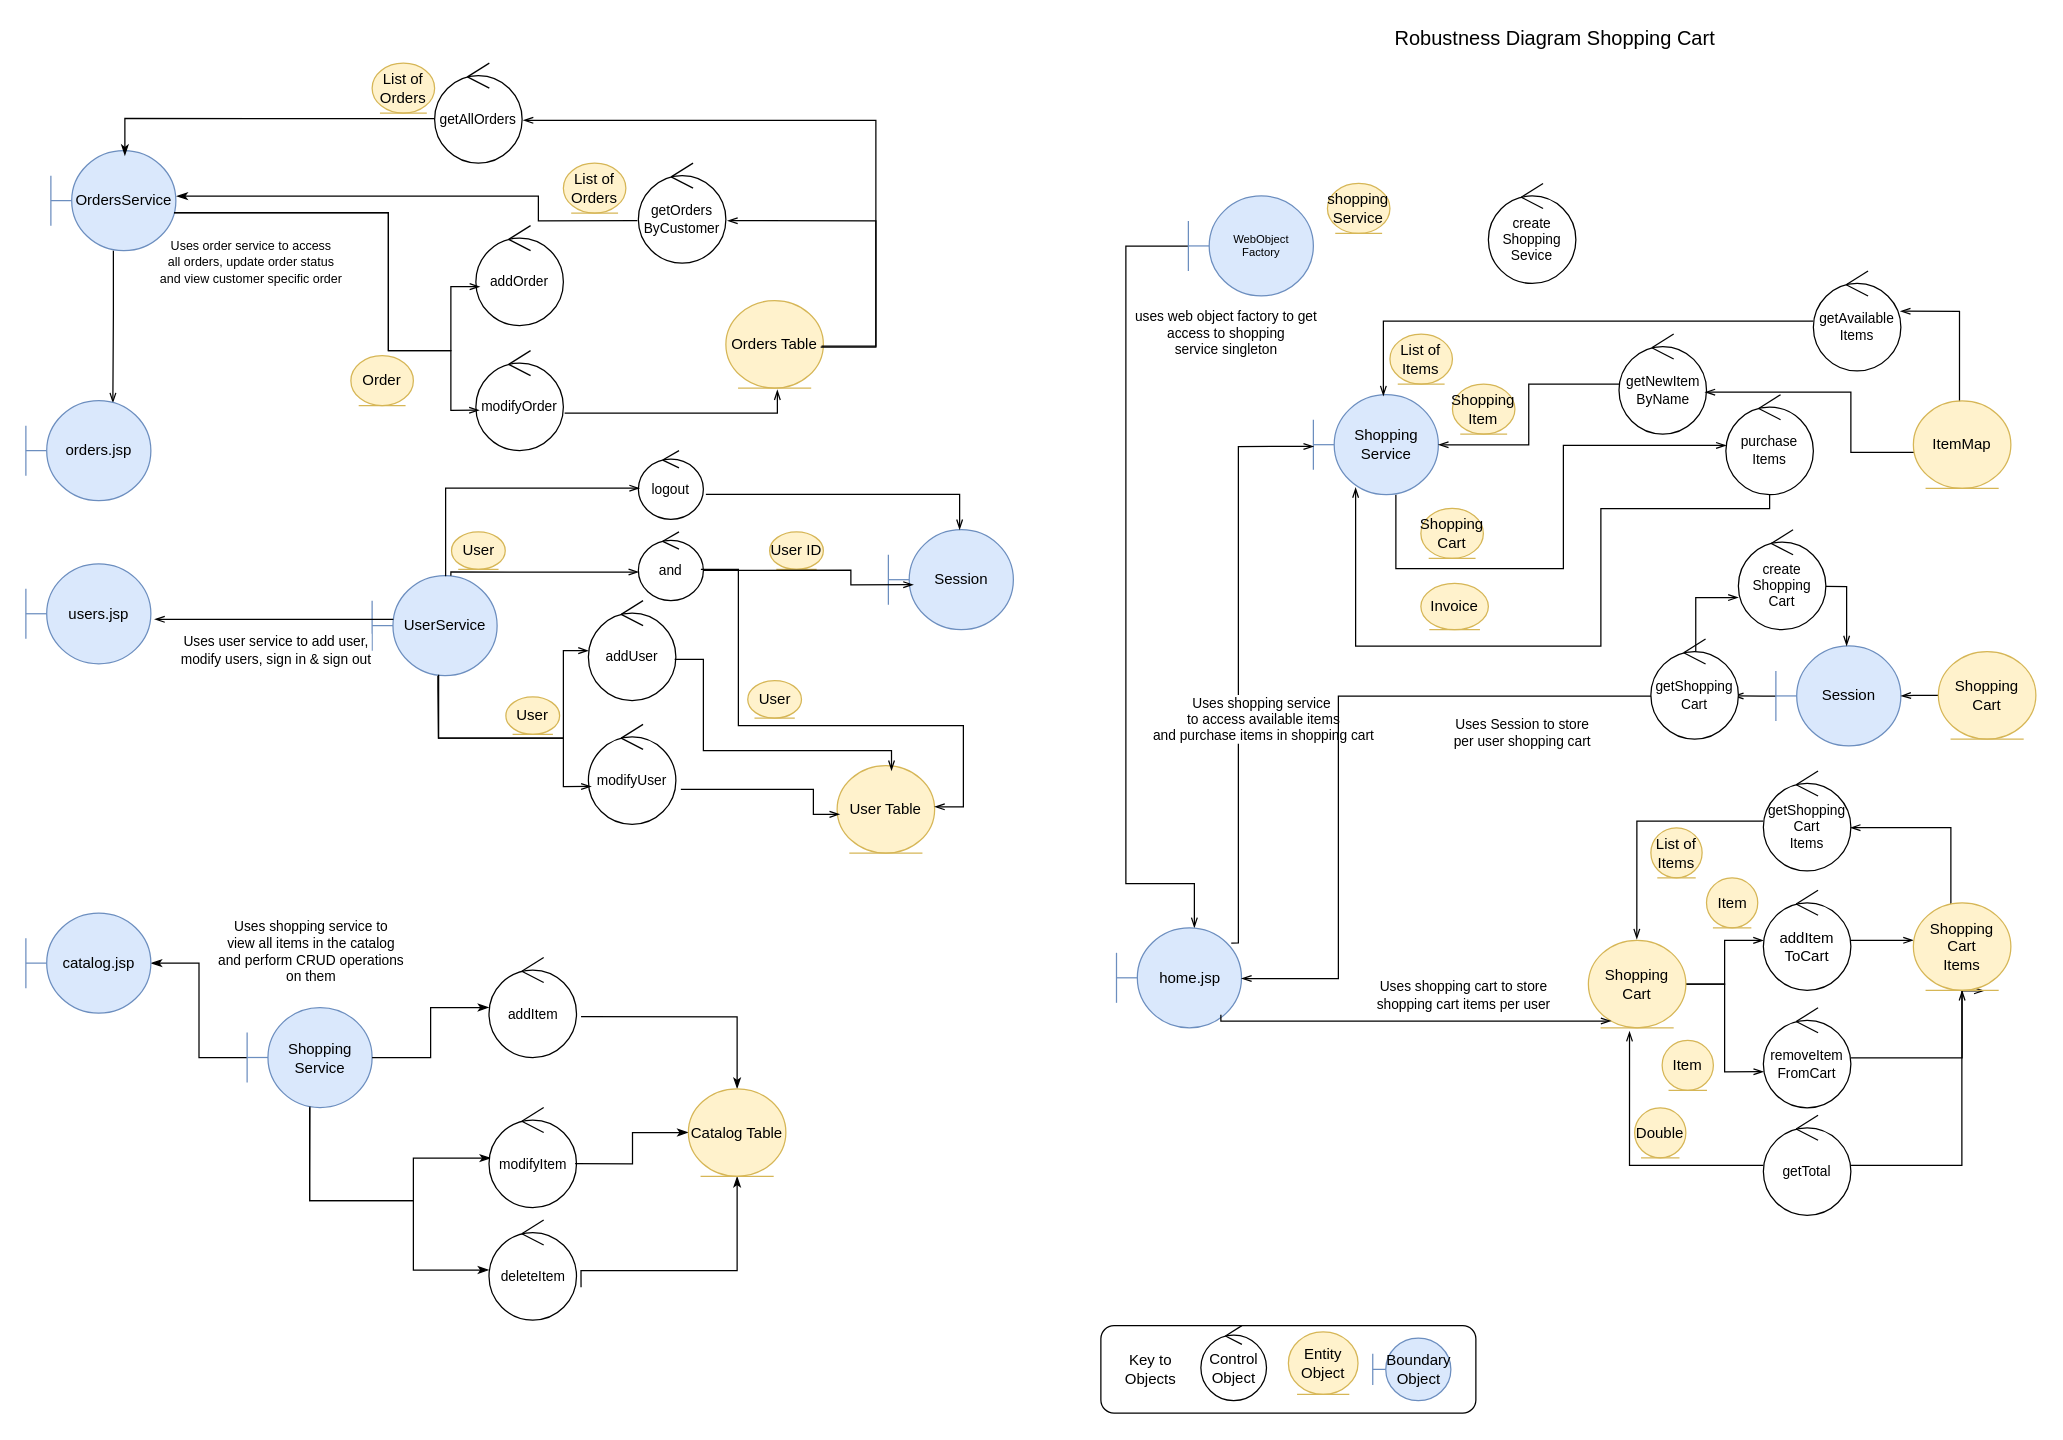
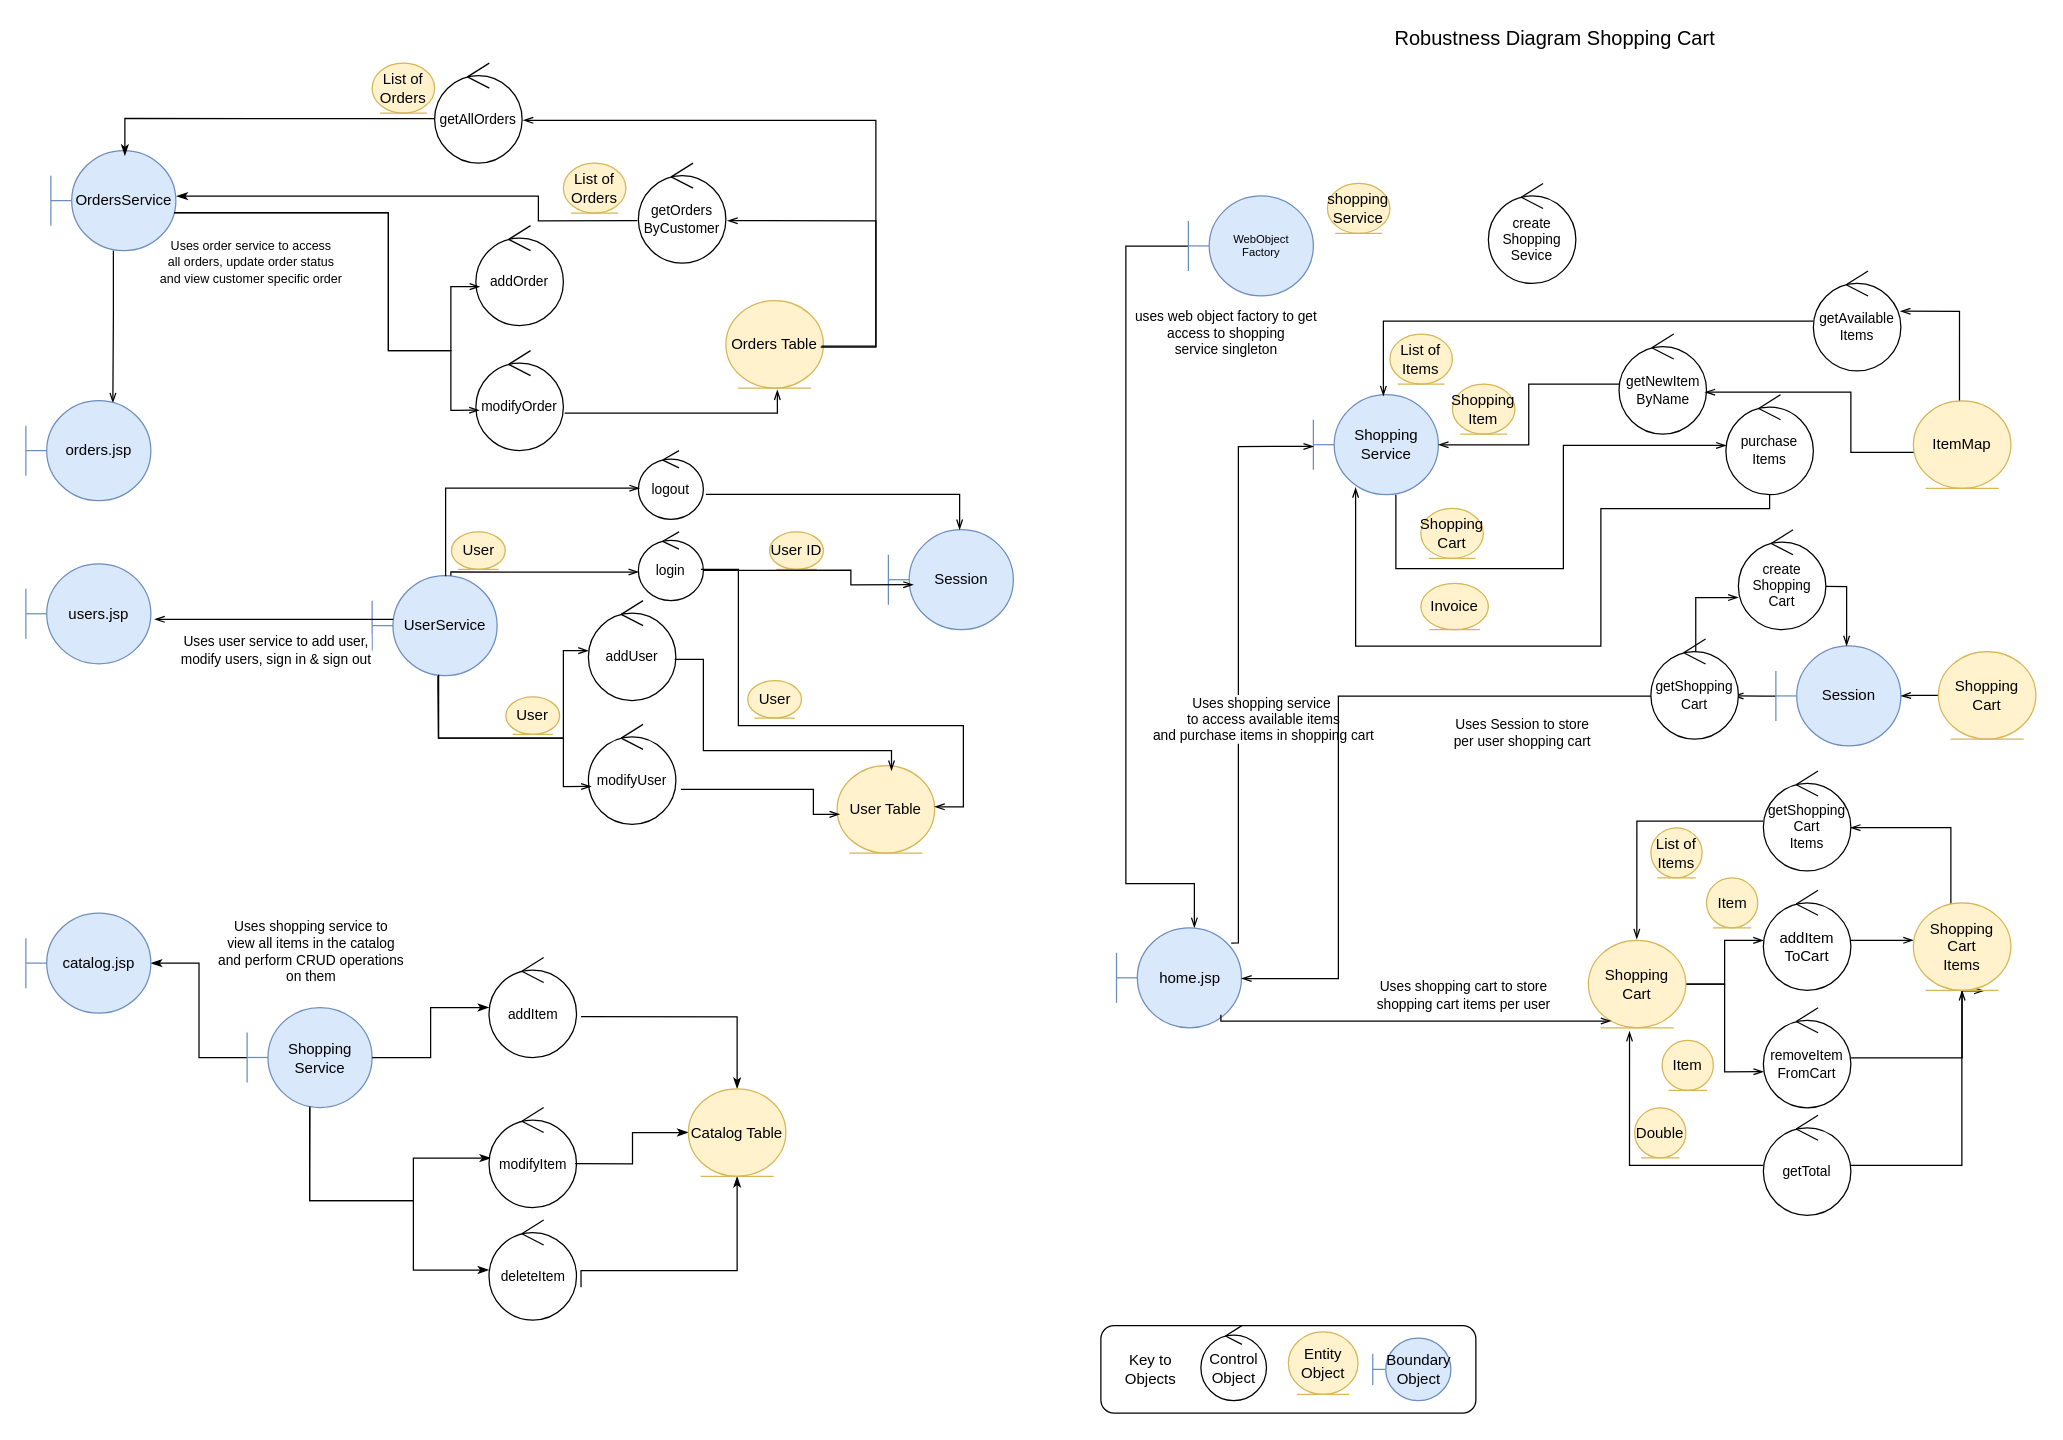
node "Order": removed
node "and": label "and" -> "login"
